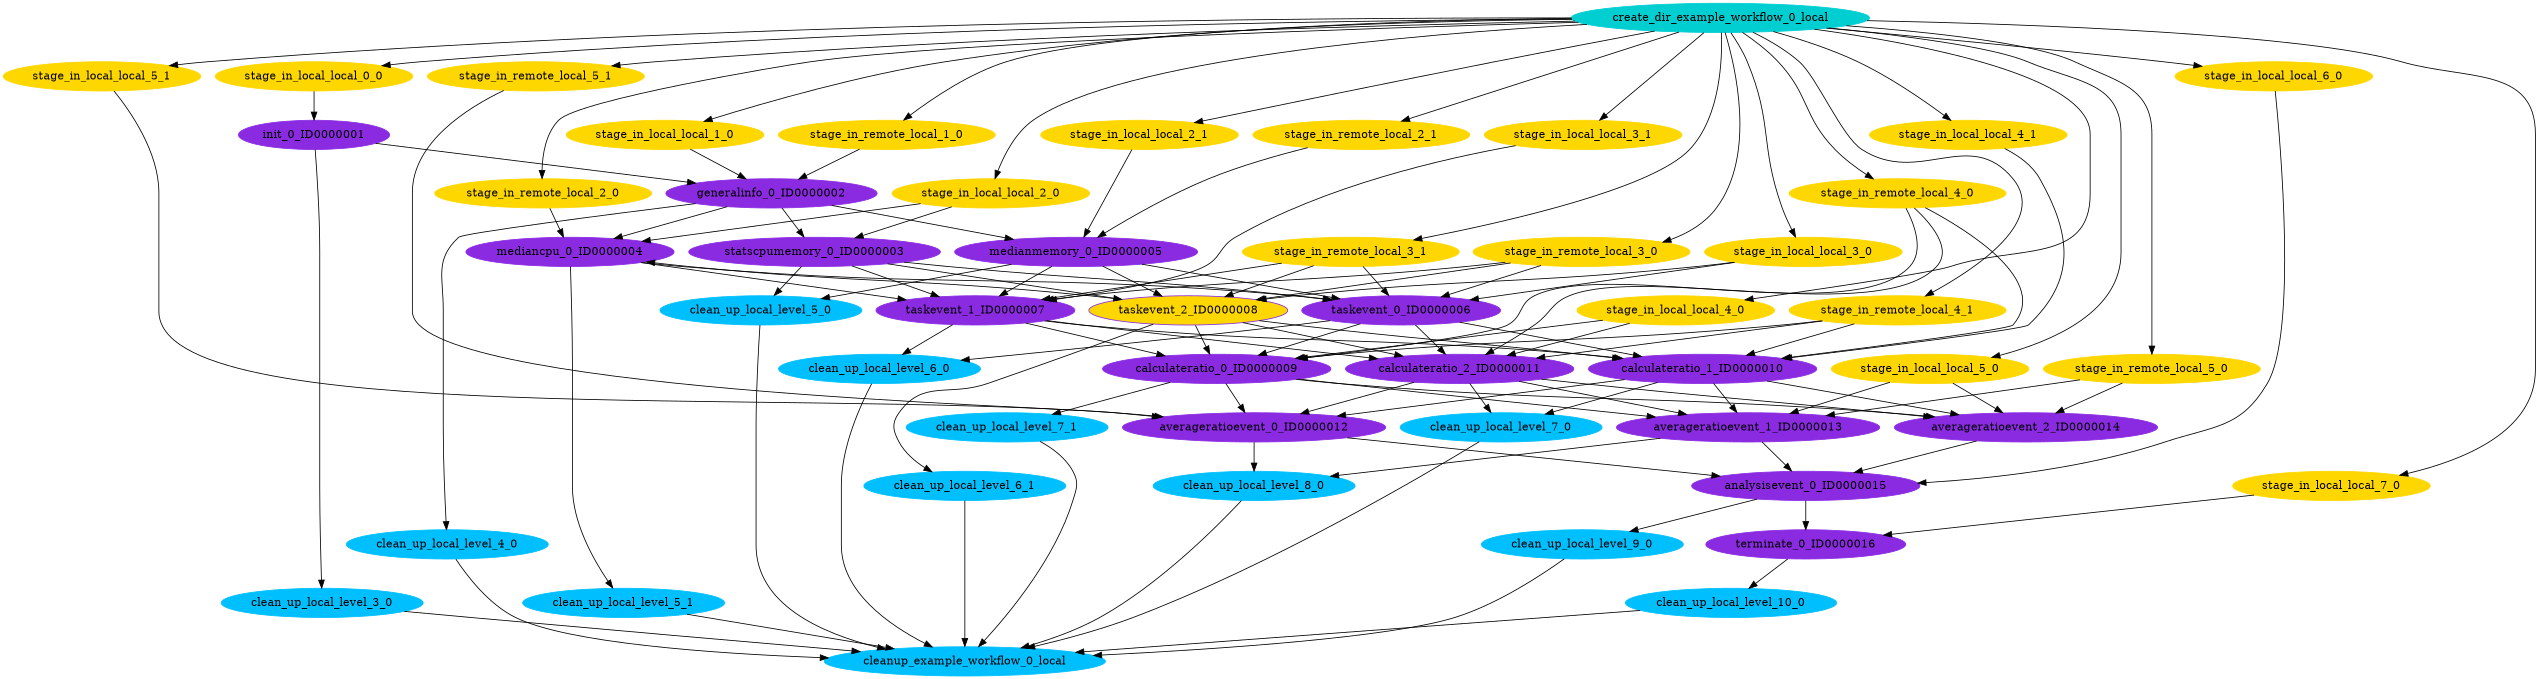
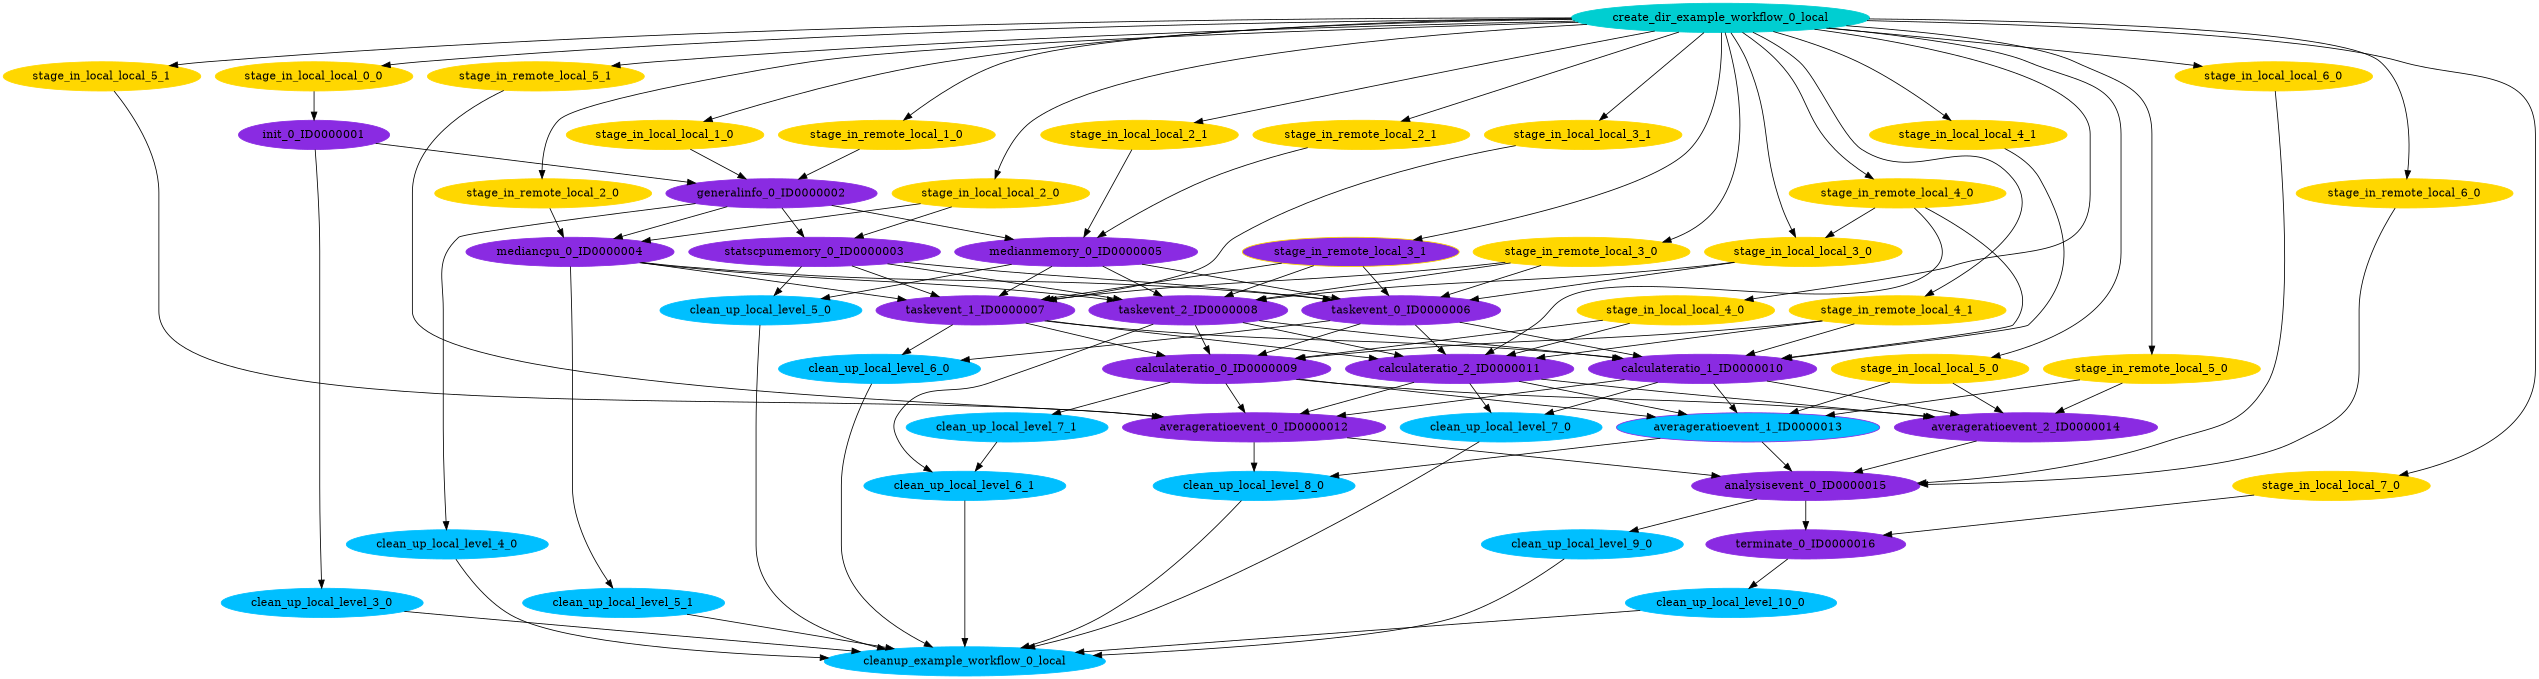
node "stage_in_remote_local_6_0": added
node "stage_in_remote_local_3_1": fillcolor gold -> blueviolet
edge "taskevent_2_ID0000008" -> "mediancpu_0_ID0000004": reversed
edge "stage_in_remote_local_4_0" -> "calculateratio_0_ID0000009": now "stage_in_remote_local_4_0" -> "stage_in_local_local_3_0"
node "taskevent_2_ID0000008": fillcolor gold -> blueviolet
node "averageratioevent_1_ID0000013": fillcolor blueviolet -> deepskyblue
edge "clean_up_local_level_7_1" -> "cleanup_example_workflow_0_local": now "clean_up_local_level_7_1" -> "clean_up_local_level_6_1"
